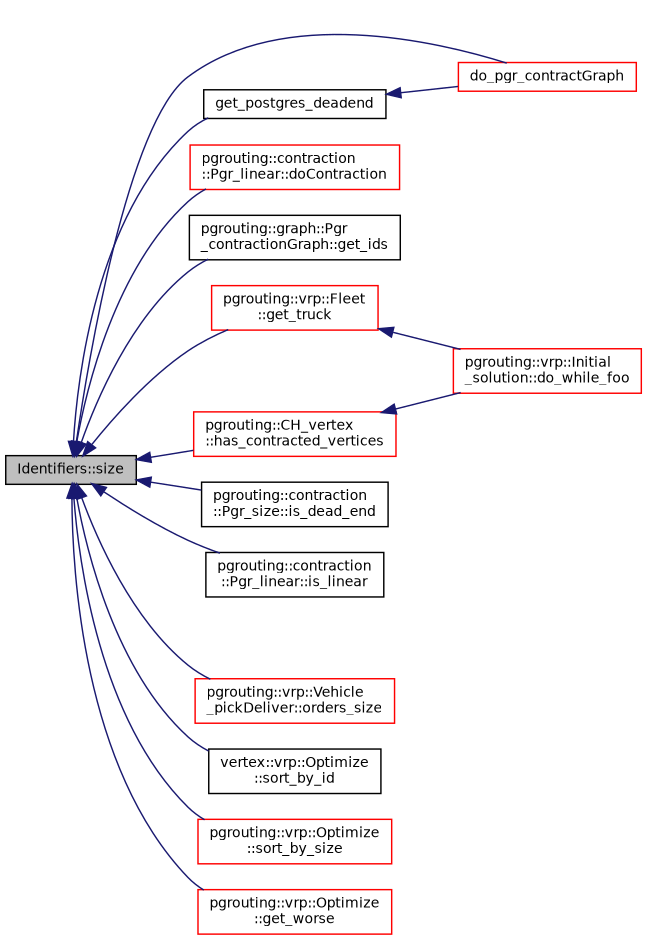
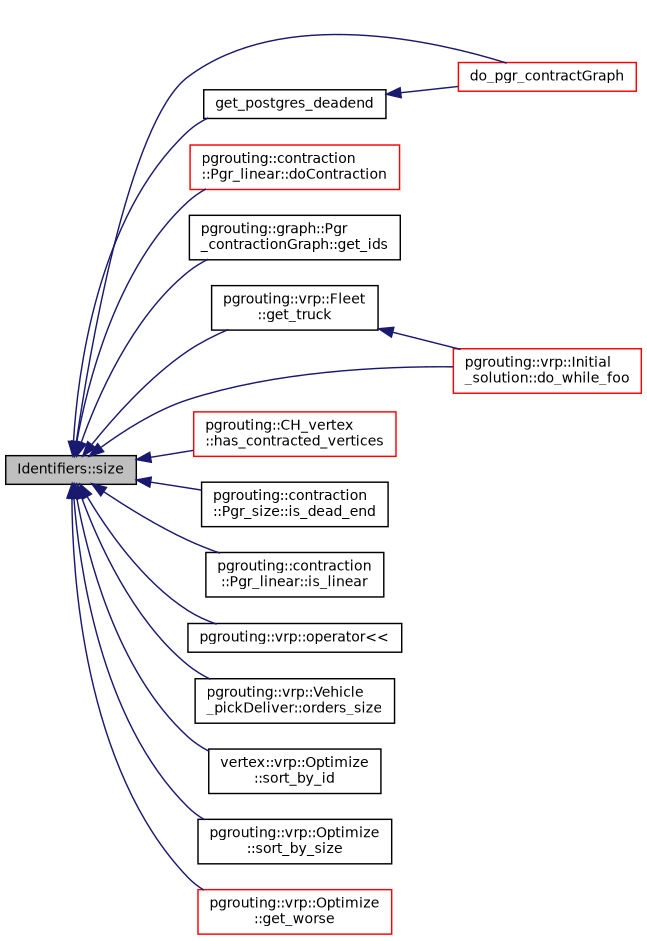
node "pgrouting::vrp::Fleet ::get_truck": color red -> black
edge "pgrouting::vrp::Initial _solution::do_while_foo" -> "pgrouting::CH_vertex ::has_contracted_vertices": now "pgrouting::vrp::Initial _solution::do_while_foo" -> "Identifiers::size"
node "pgrouting::vrp::operator<<": added
node "pgrouting::vrp::Vehicle _pickDeliver::orders_size": color red -> black
node "pgrouting::vrp::Optimize ::sort_by_size": color red -> black
